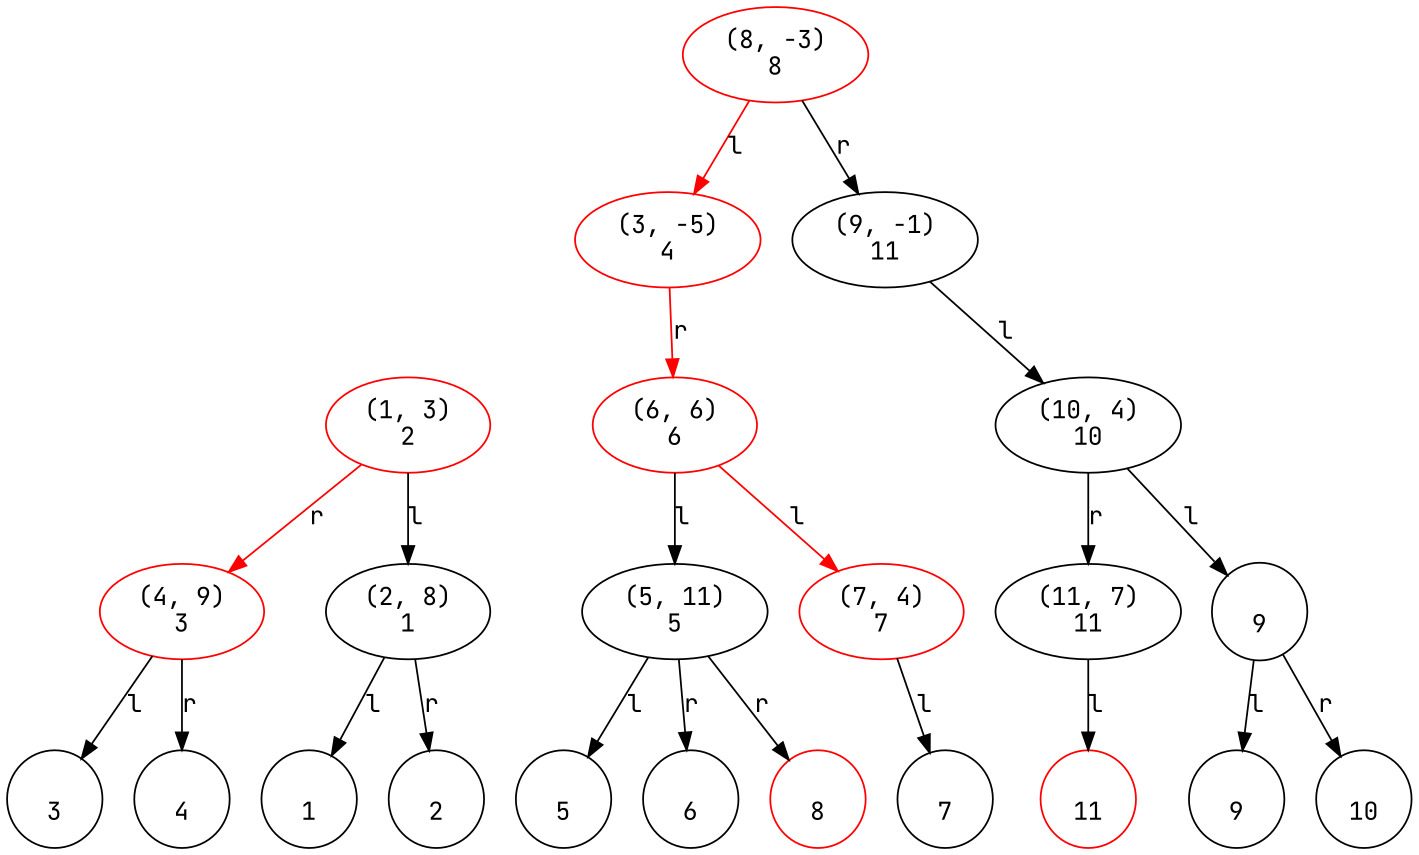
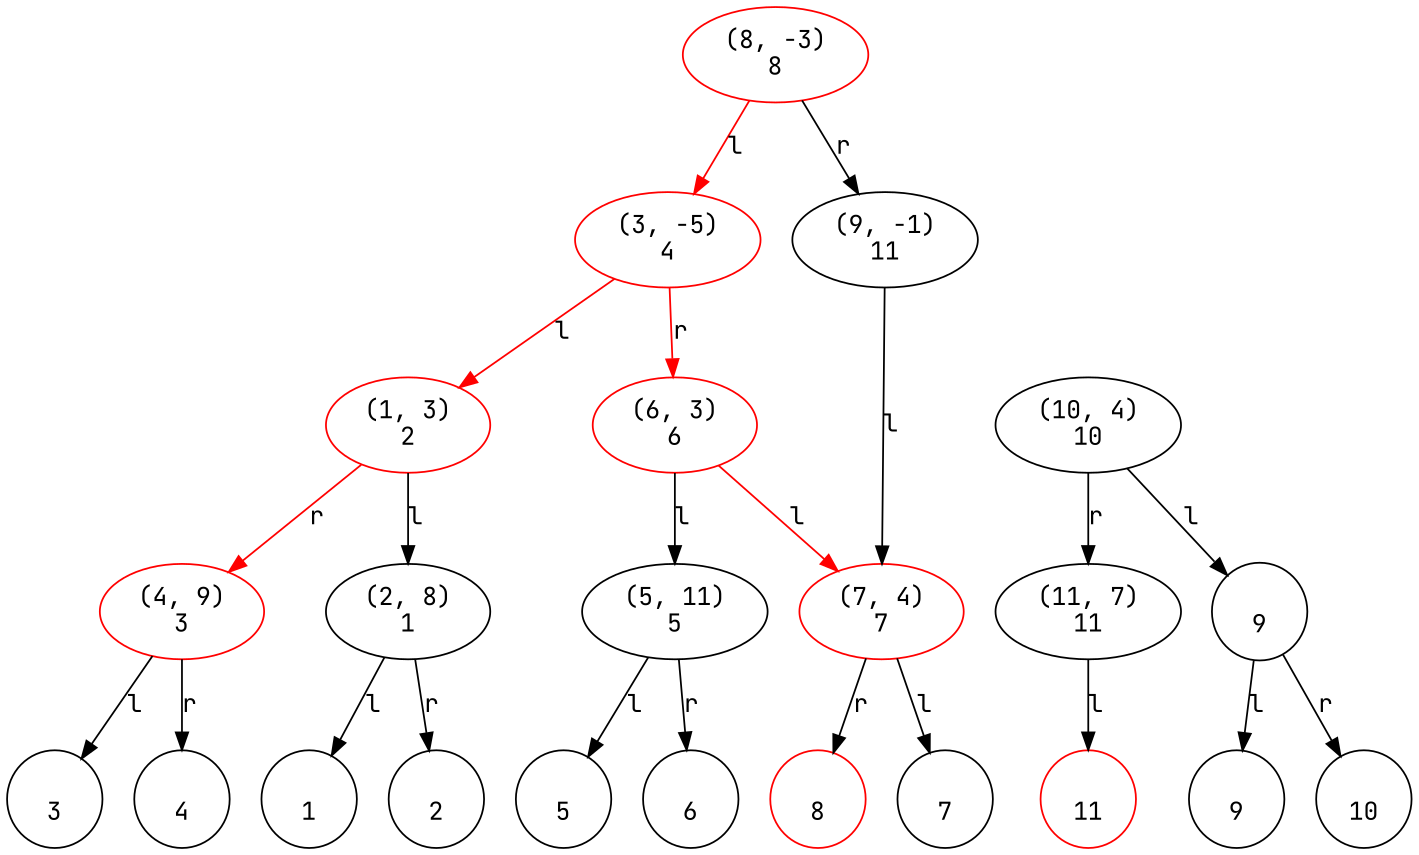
edge "(9, -1) 11" -> "(10, 4) 10": now "(9, -1) 11" -> "(7, 4) 7"
edge "(3, -5) 4" -> "(1, 3) 2": added, label "l"
node "(6, 6) 6": label "(6, 6) 6" -> "(6, 3) 6"
edge "(5, 11) 5" -> "8": now "(7, 4) 7" -> "8"
